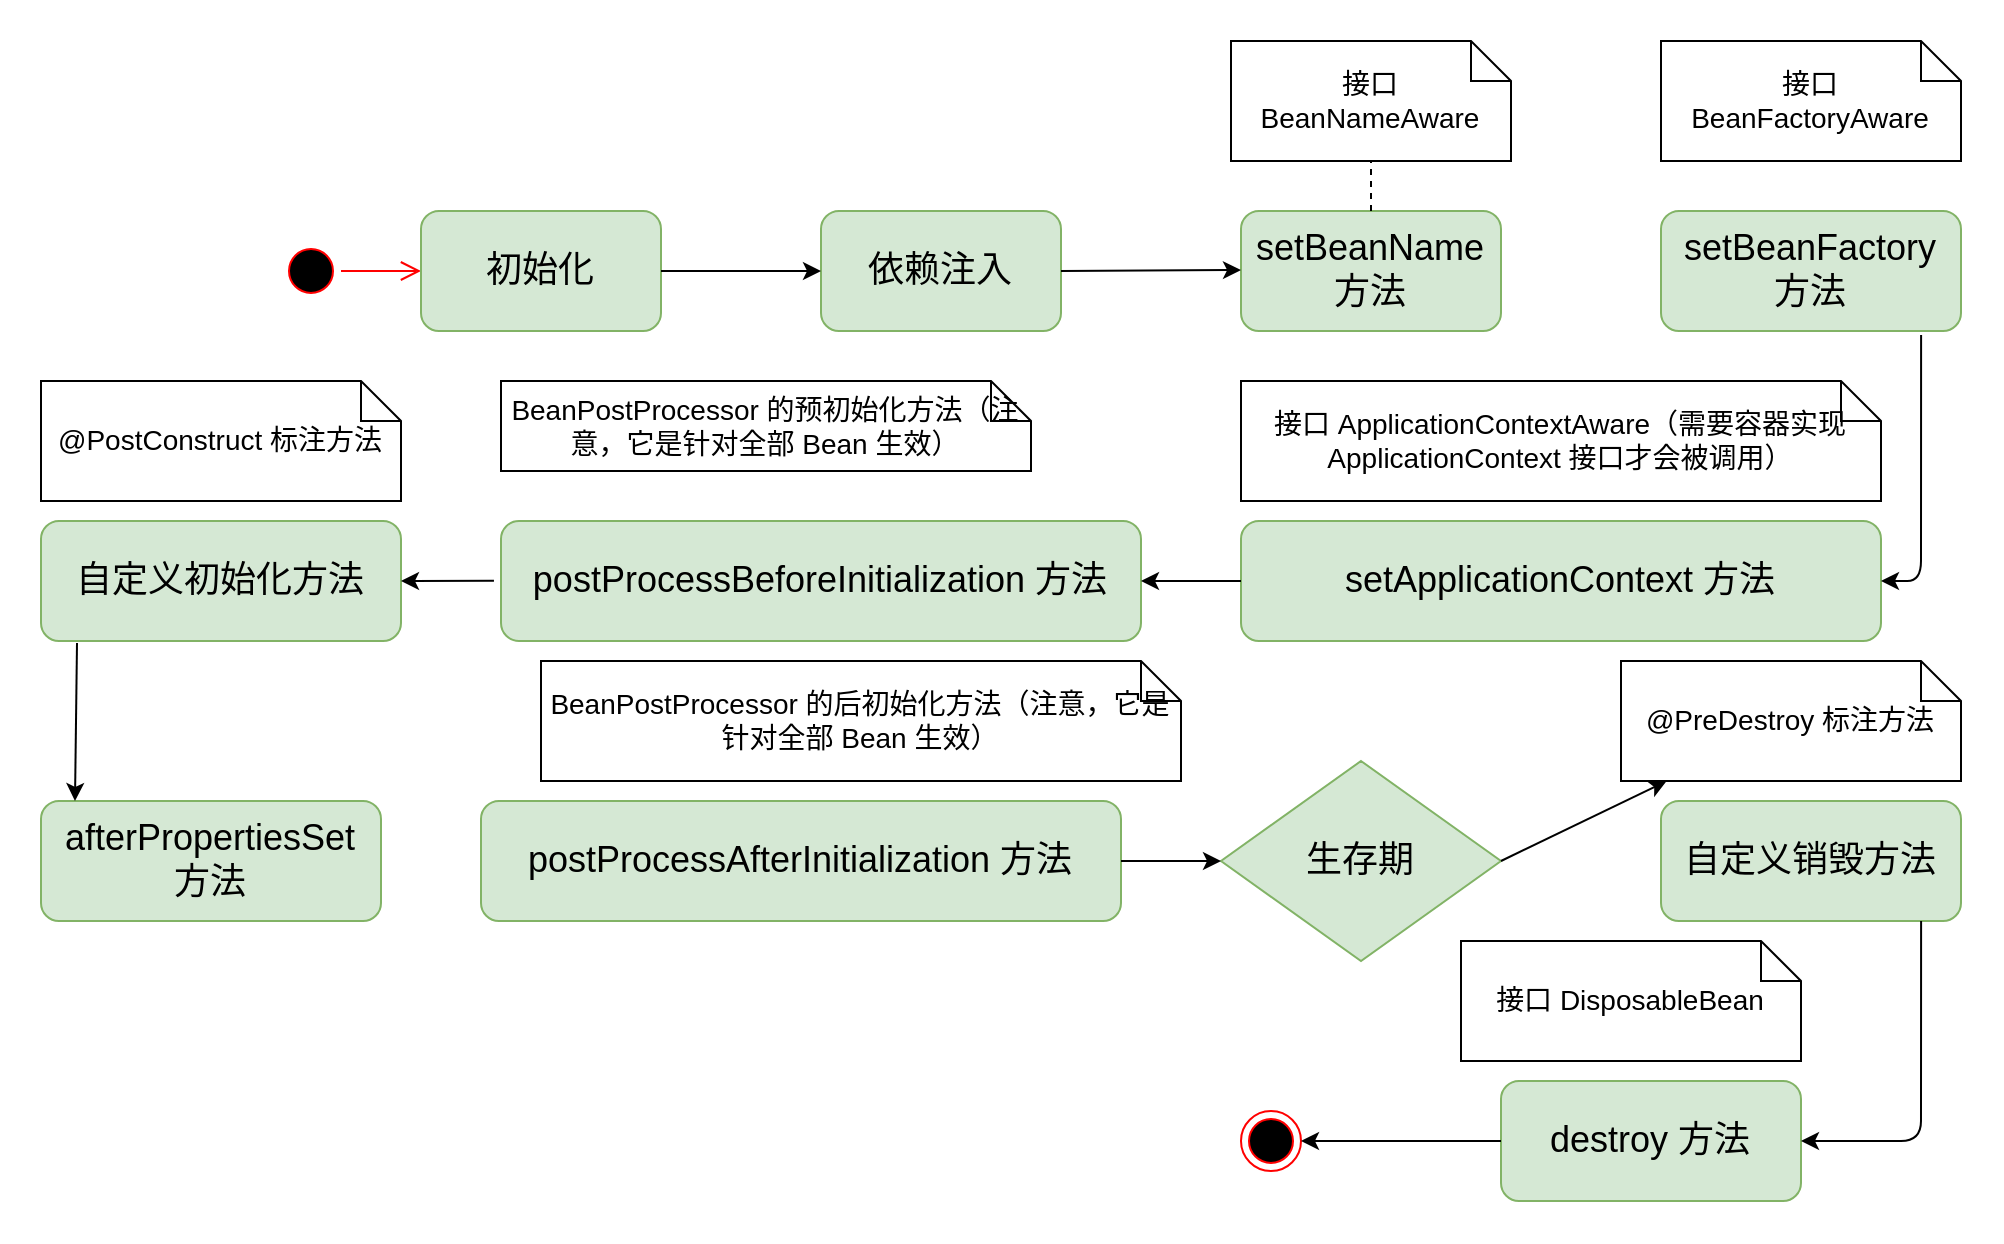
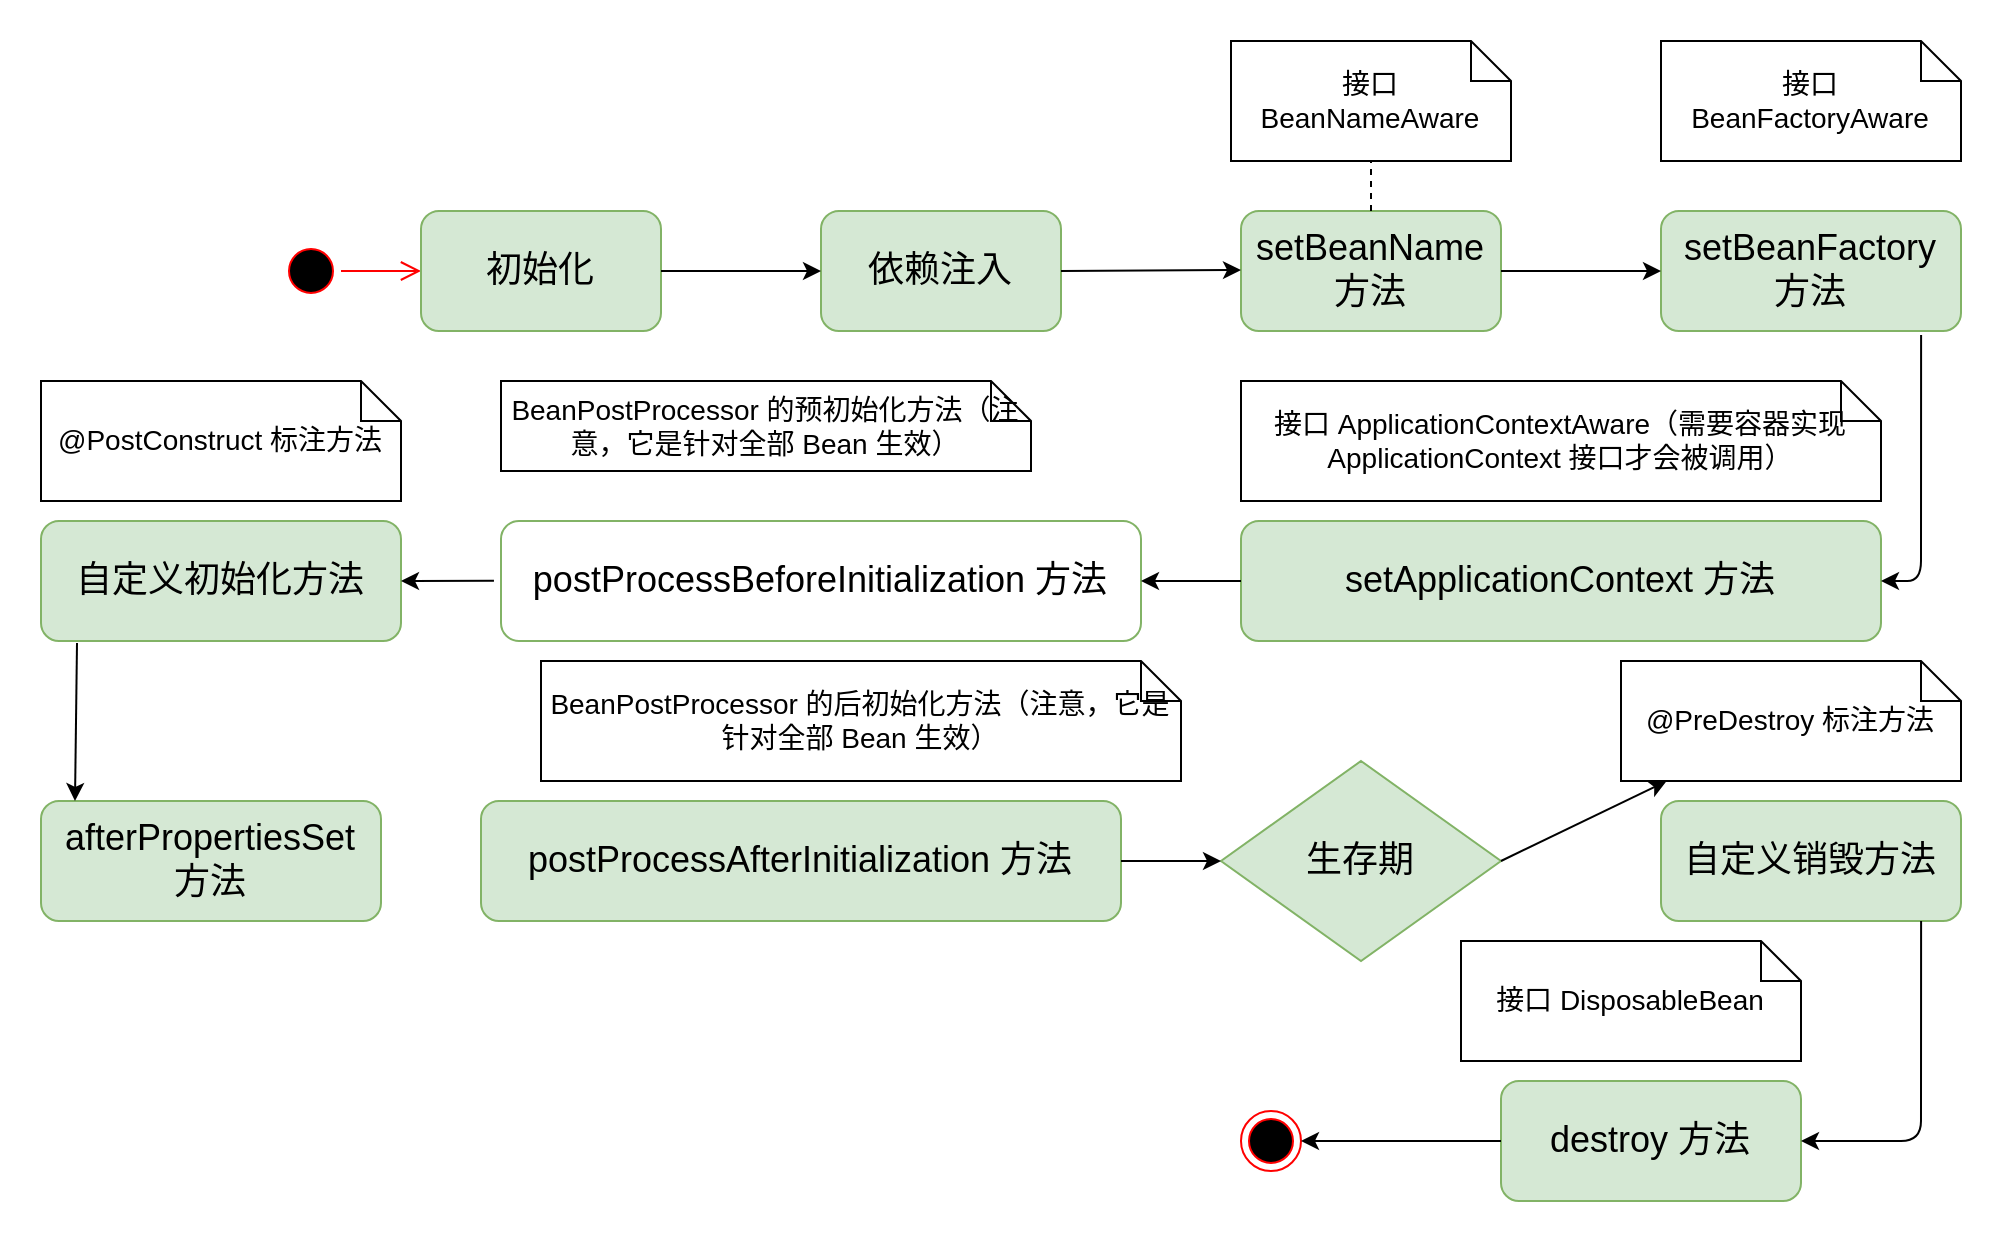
edge "setBeanName 方法" -> "setBeanFactory 方法": added
node "postProcessBeforeInitialization 方法": fillcolor #d5e8d4 -> #ffffff
